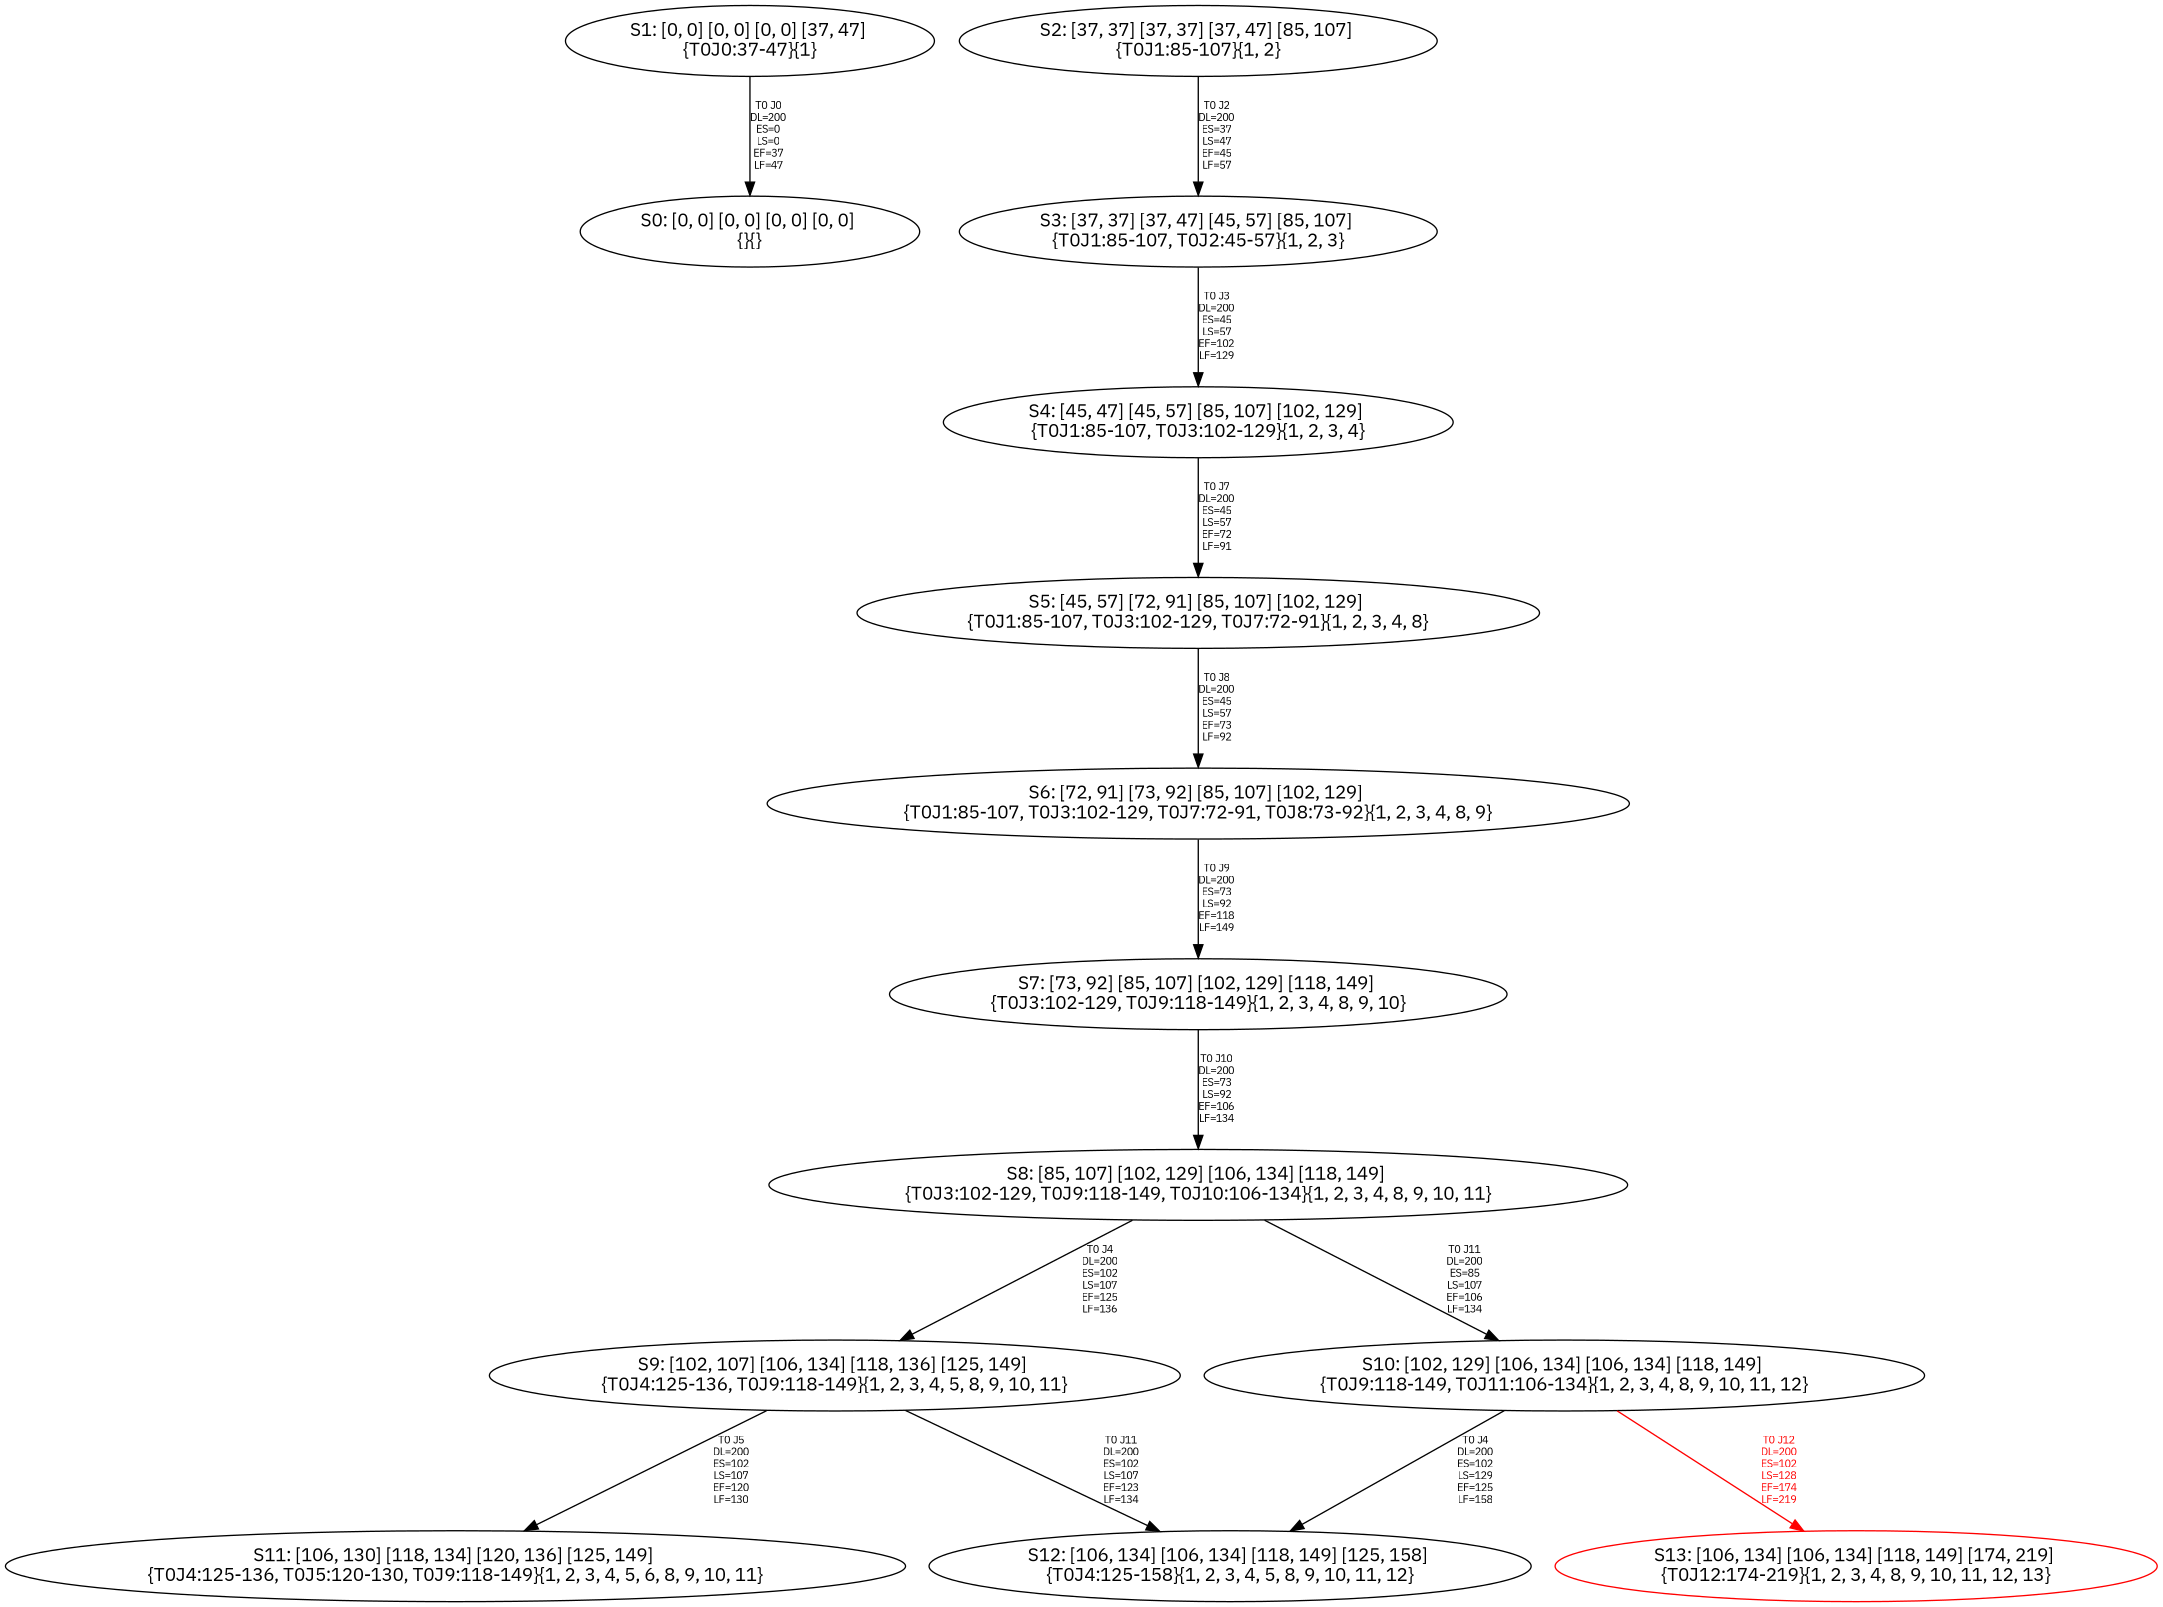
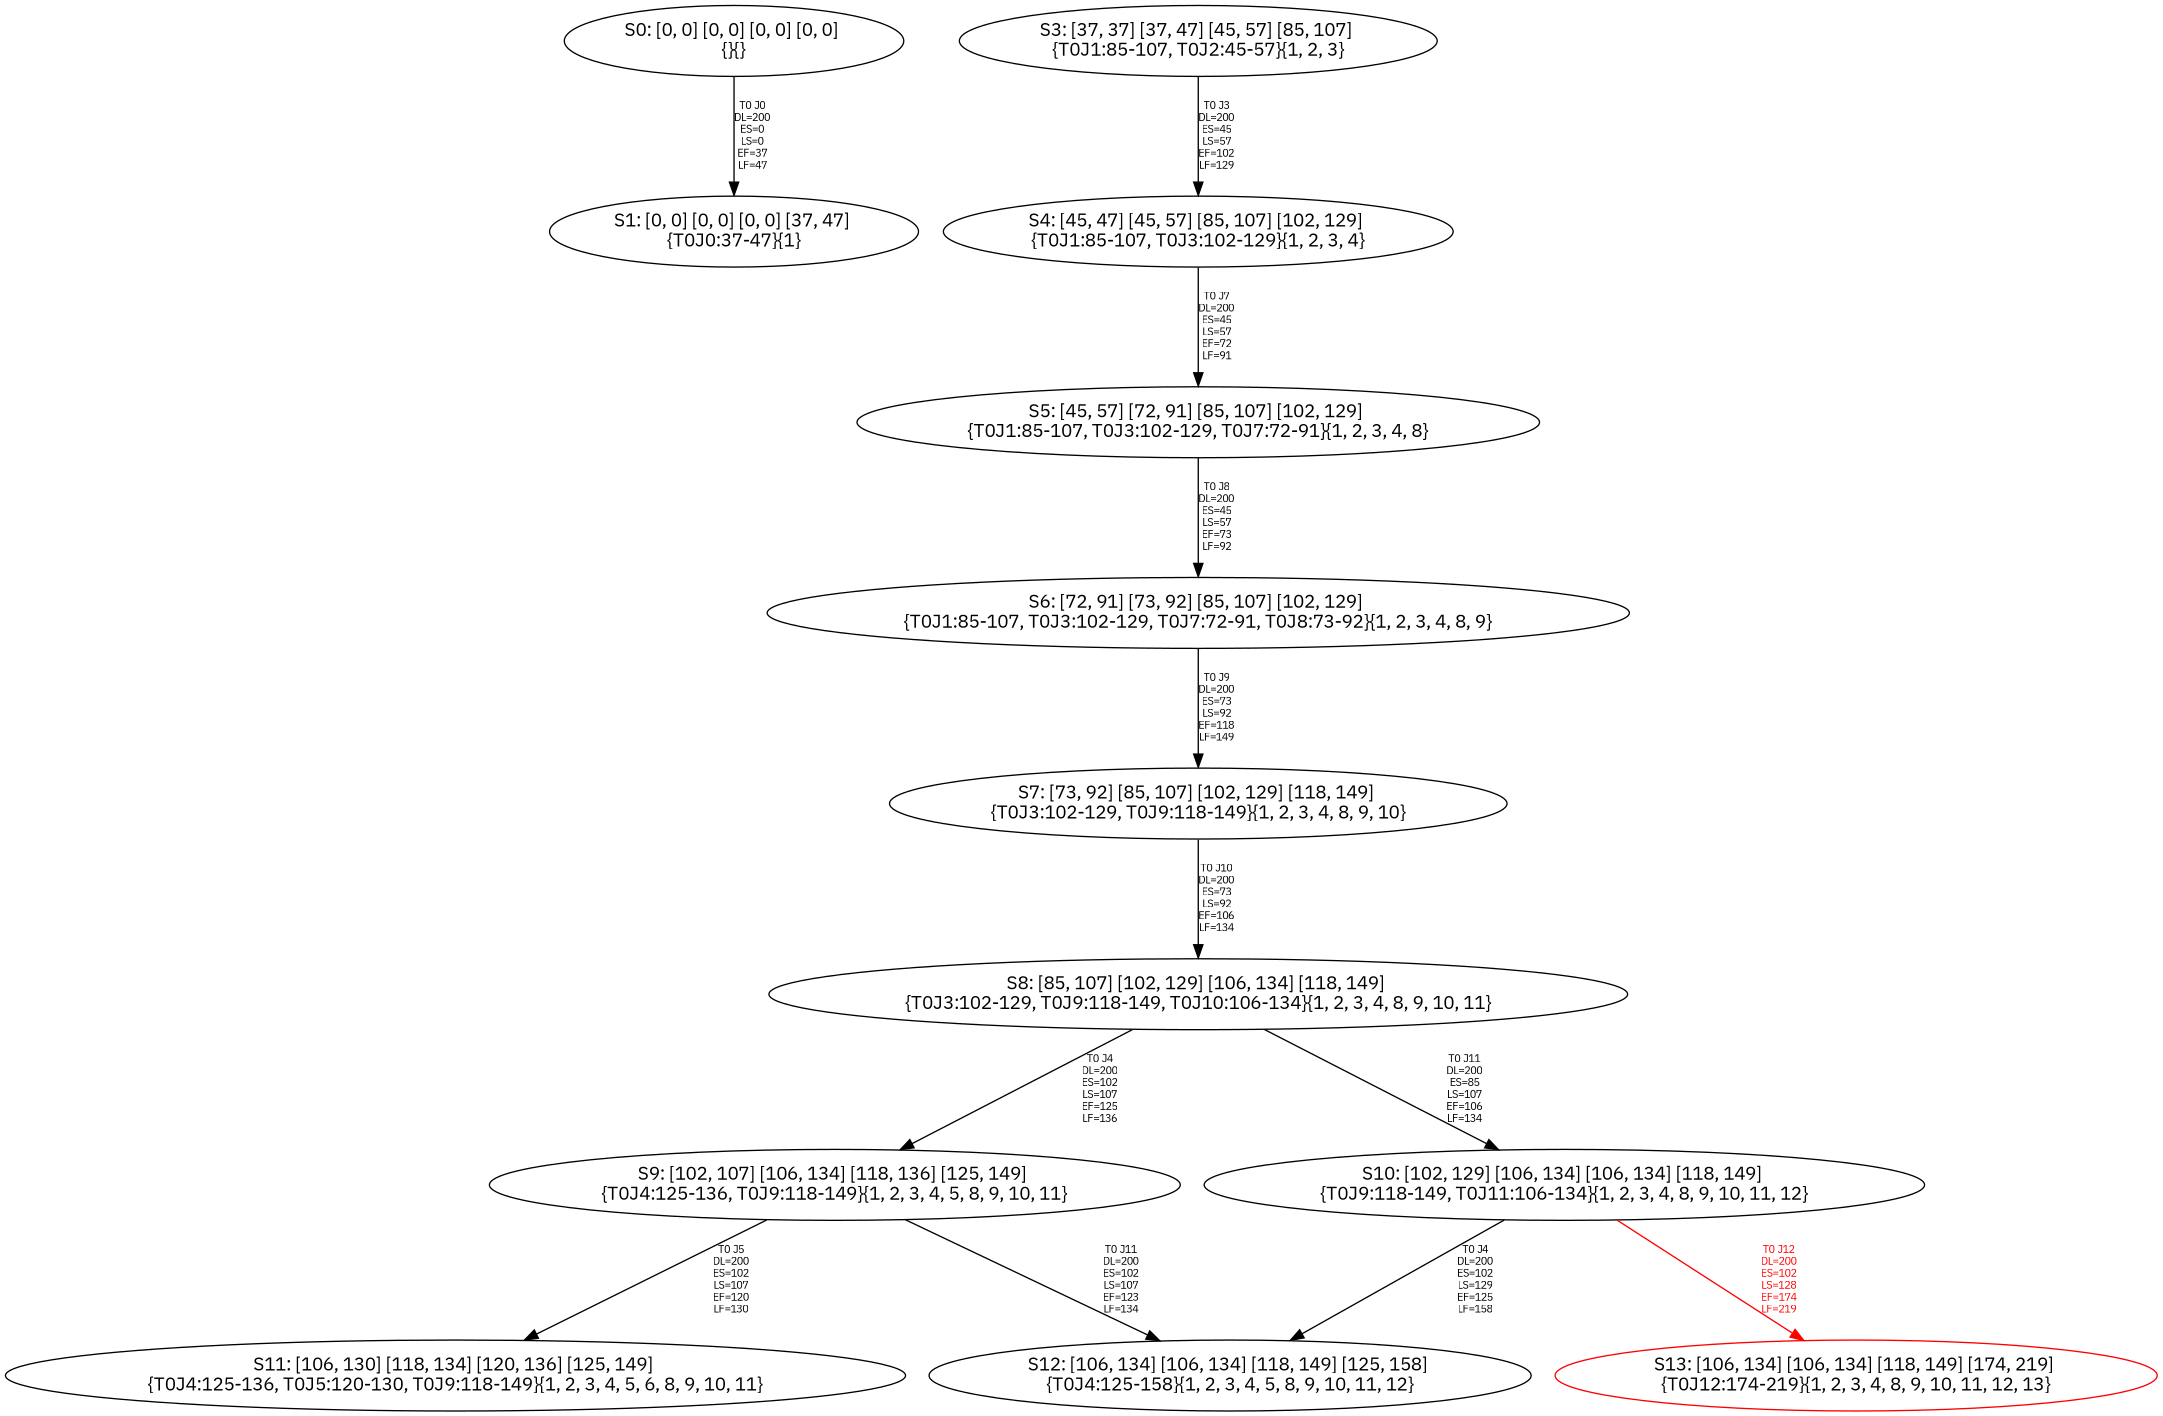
node "S2: [37, 37] [37, 37] [37, 47] [85, 107] {T0J1:85-107}{1, 2}": removed
edge "S1: [0, 0] [0, 0] [0, 0] [37, 47] {T0J0:37-47}{1}" -> "S0: [0, 0] [0, 0] [0, 0] [0, 0] {}{}": reversed
